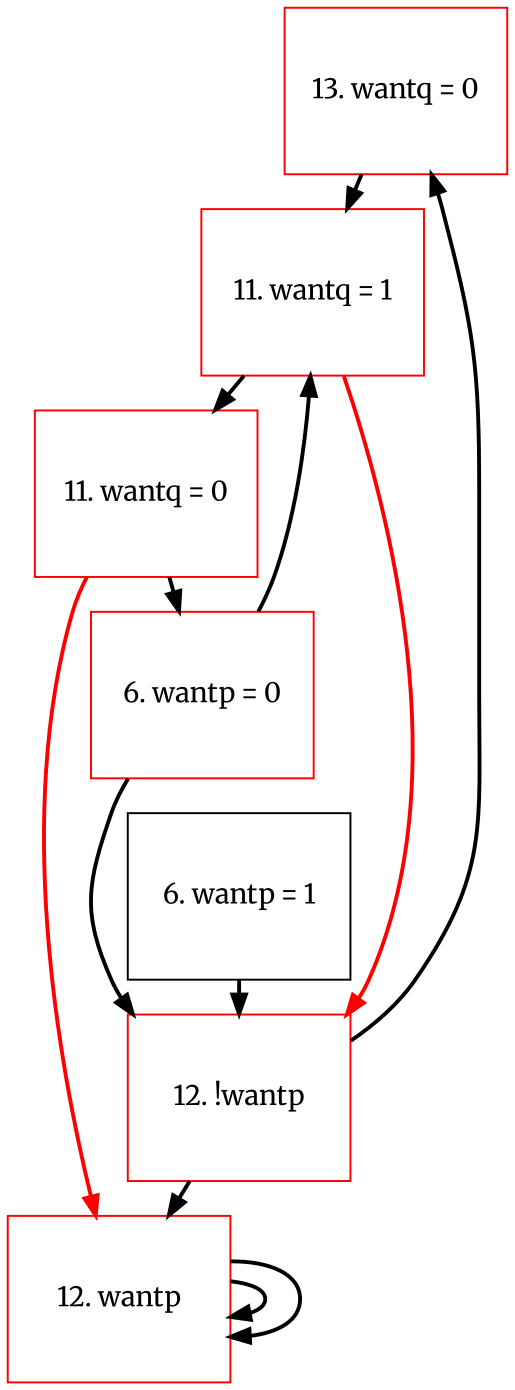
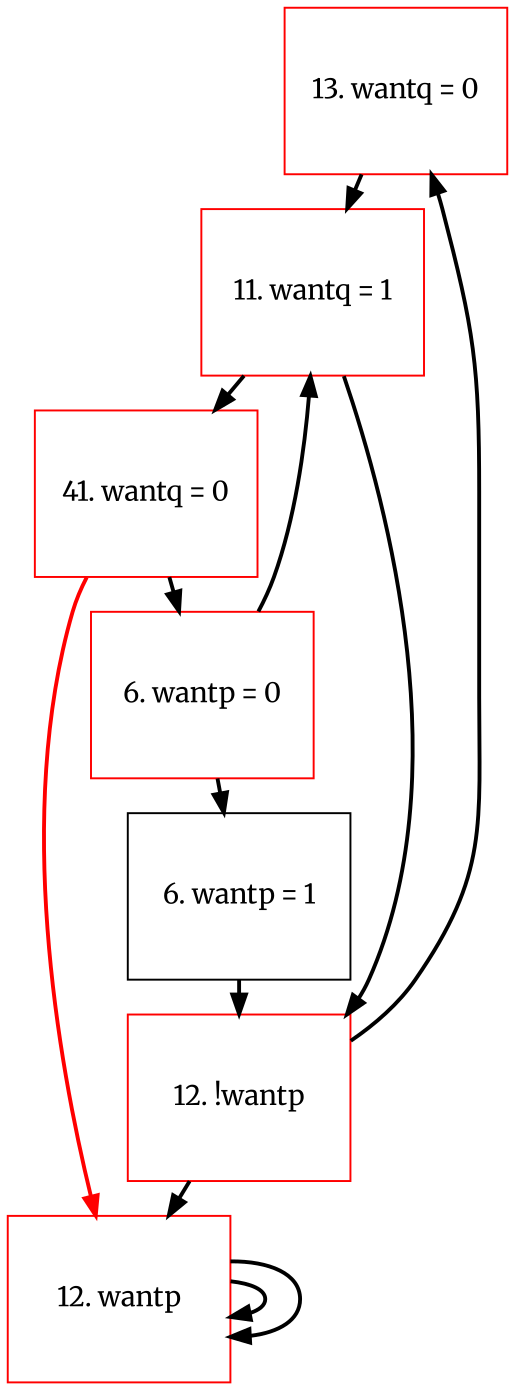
node "11. wantq = 0": label "11. wantq = 0" -> "41. wantq = 0"
edge "11. wantq = 1" -> "12. !wantp": color red -> black
edge "6. wantp = 0" -> "12. !wantp": now "6. wantp = 0" -> "6. wantp = 1"
